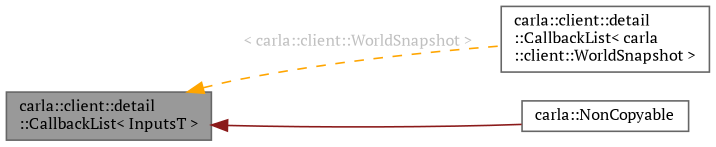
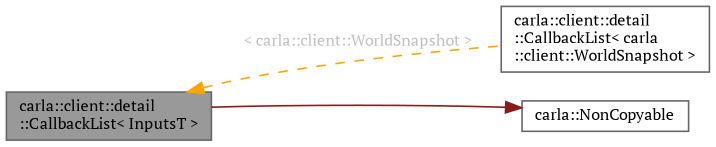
edge "carla::NonCopyable" -> "carla::client::detail ::CallbackList< InputsT >": reversed
